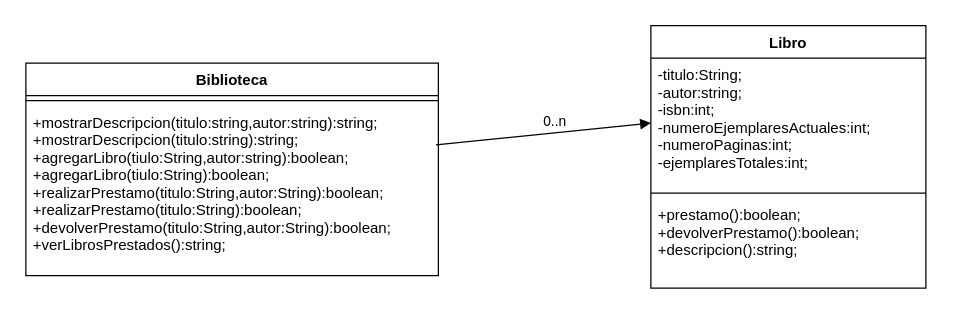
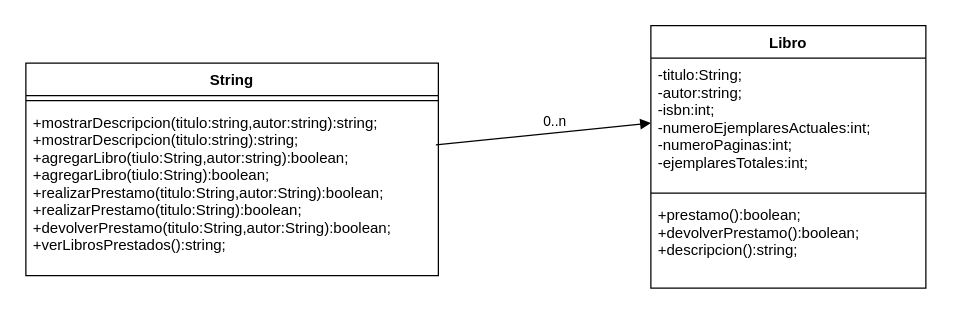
node "Biblioteca": label "Biblioteca" -> "String"
